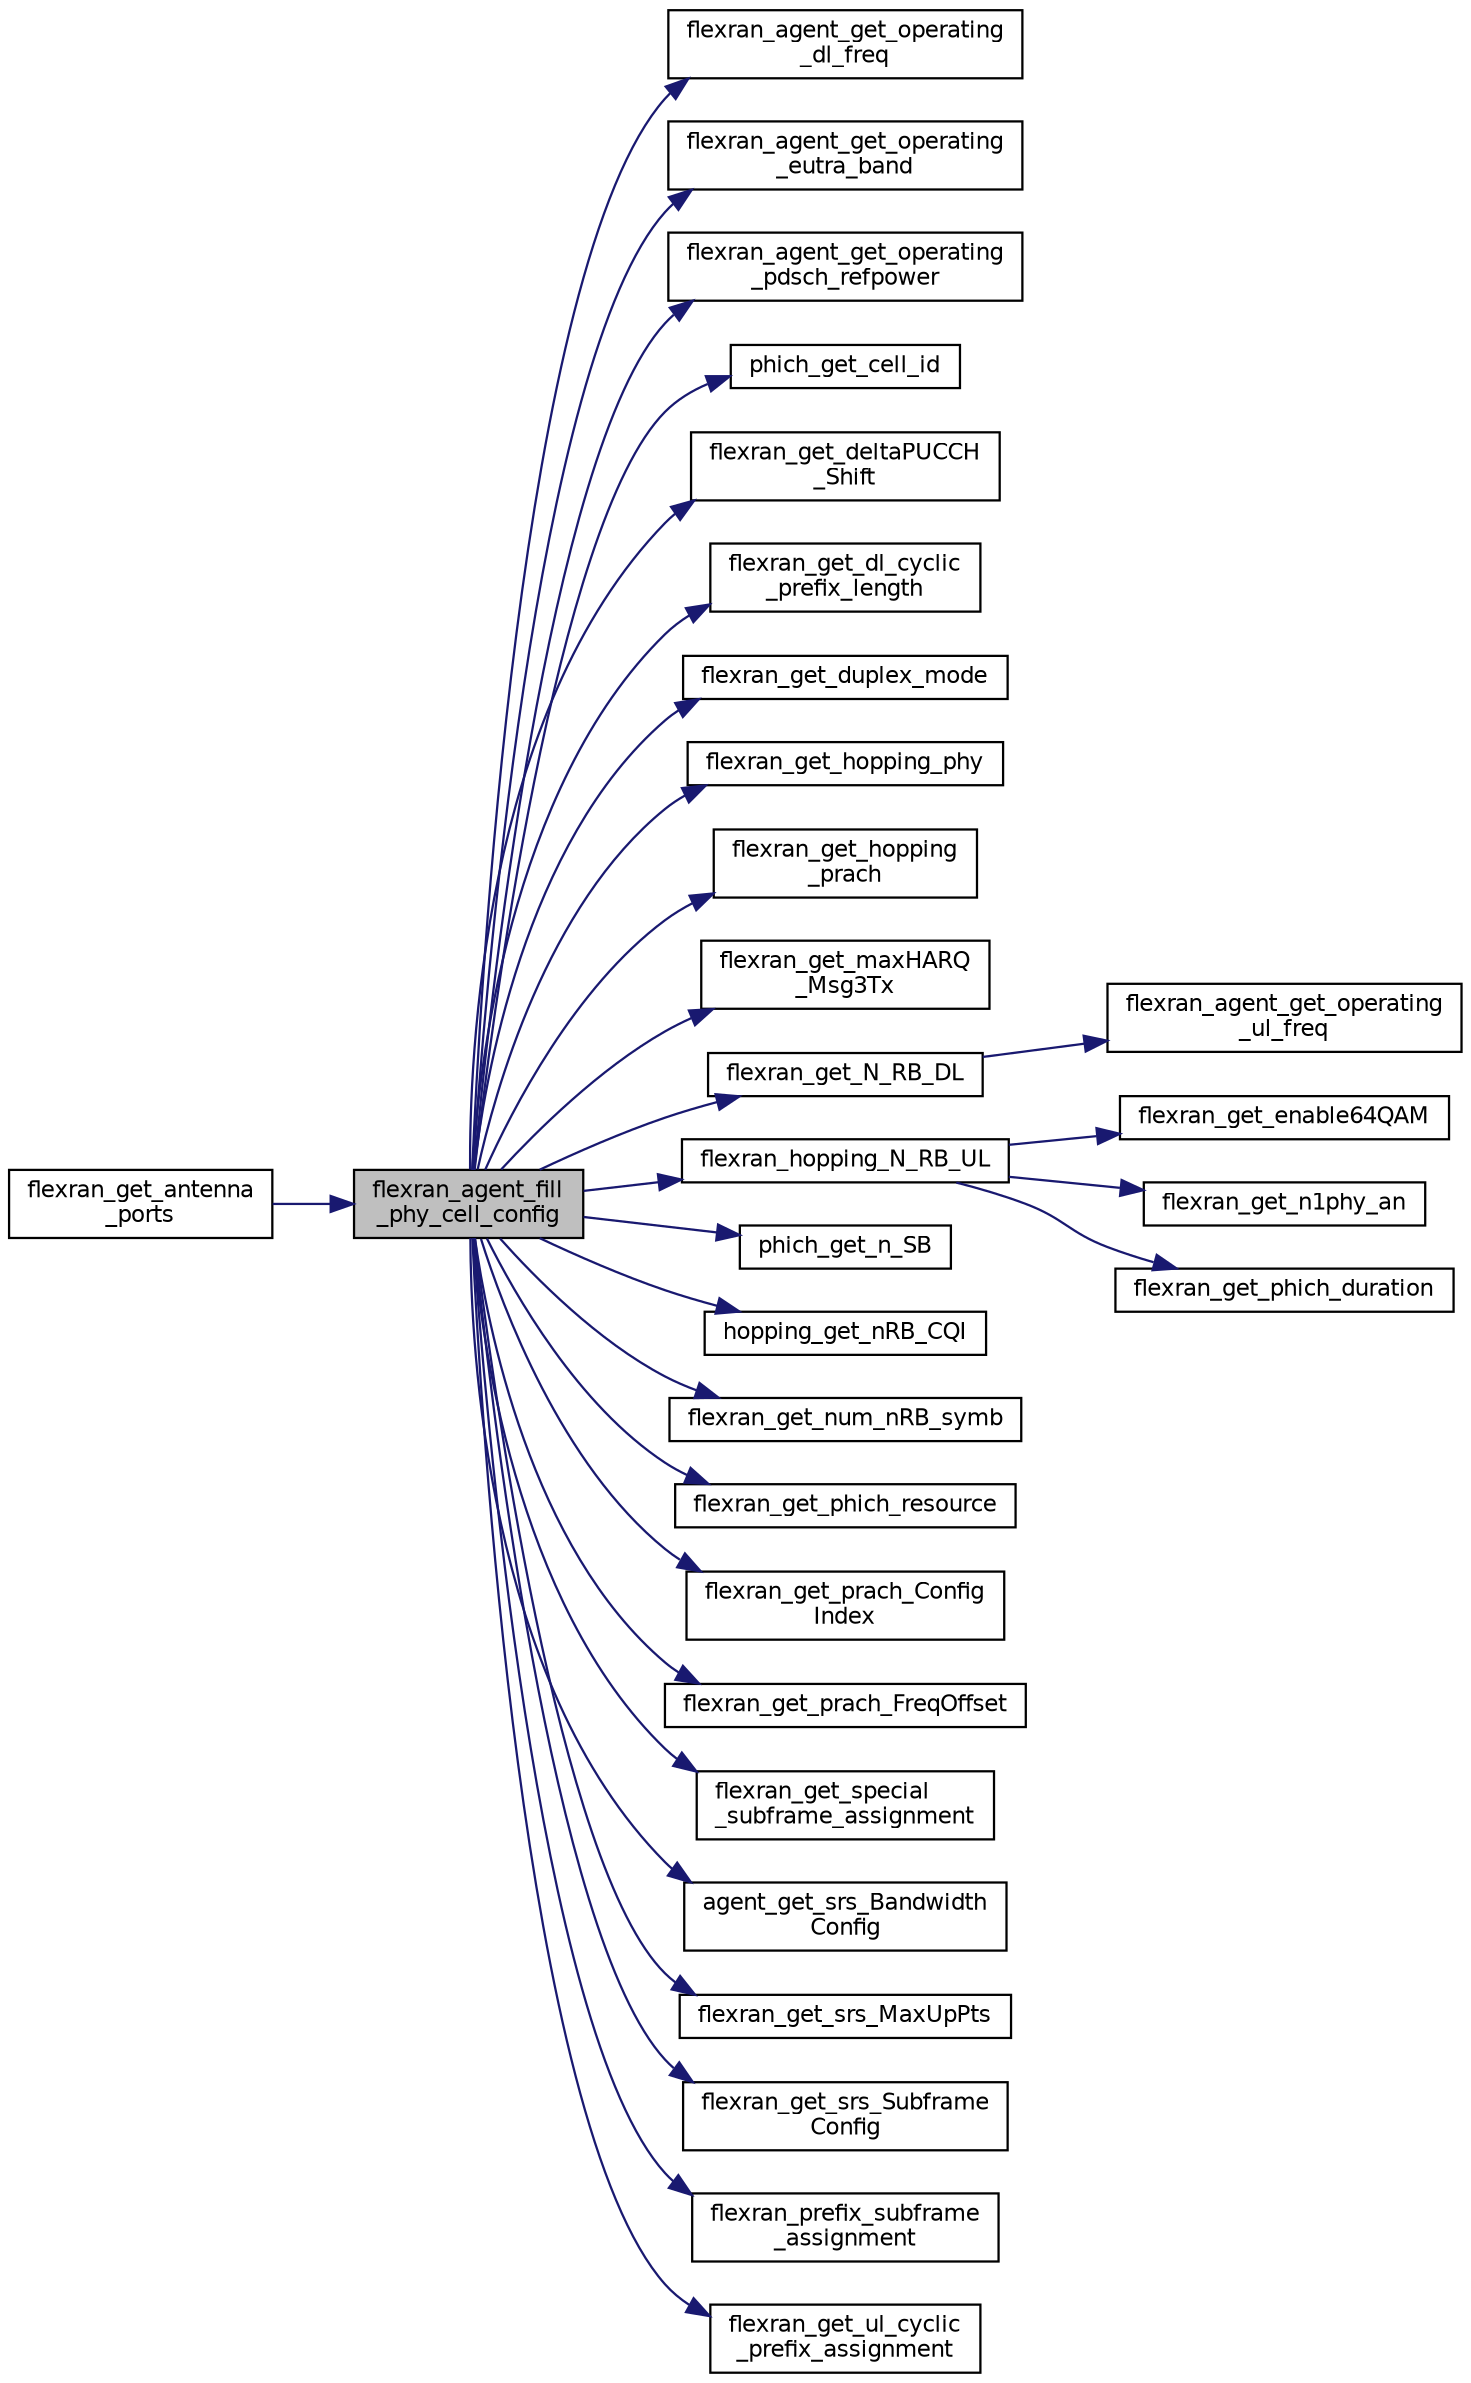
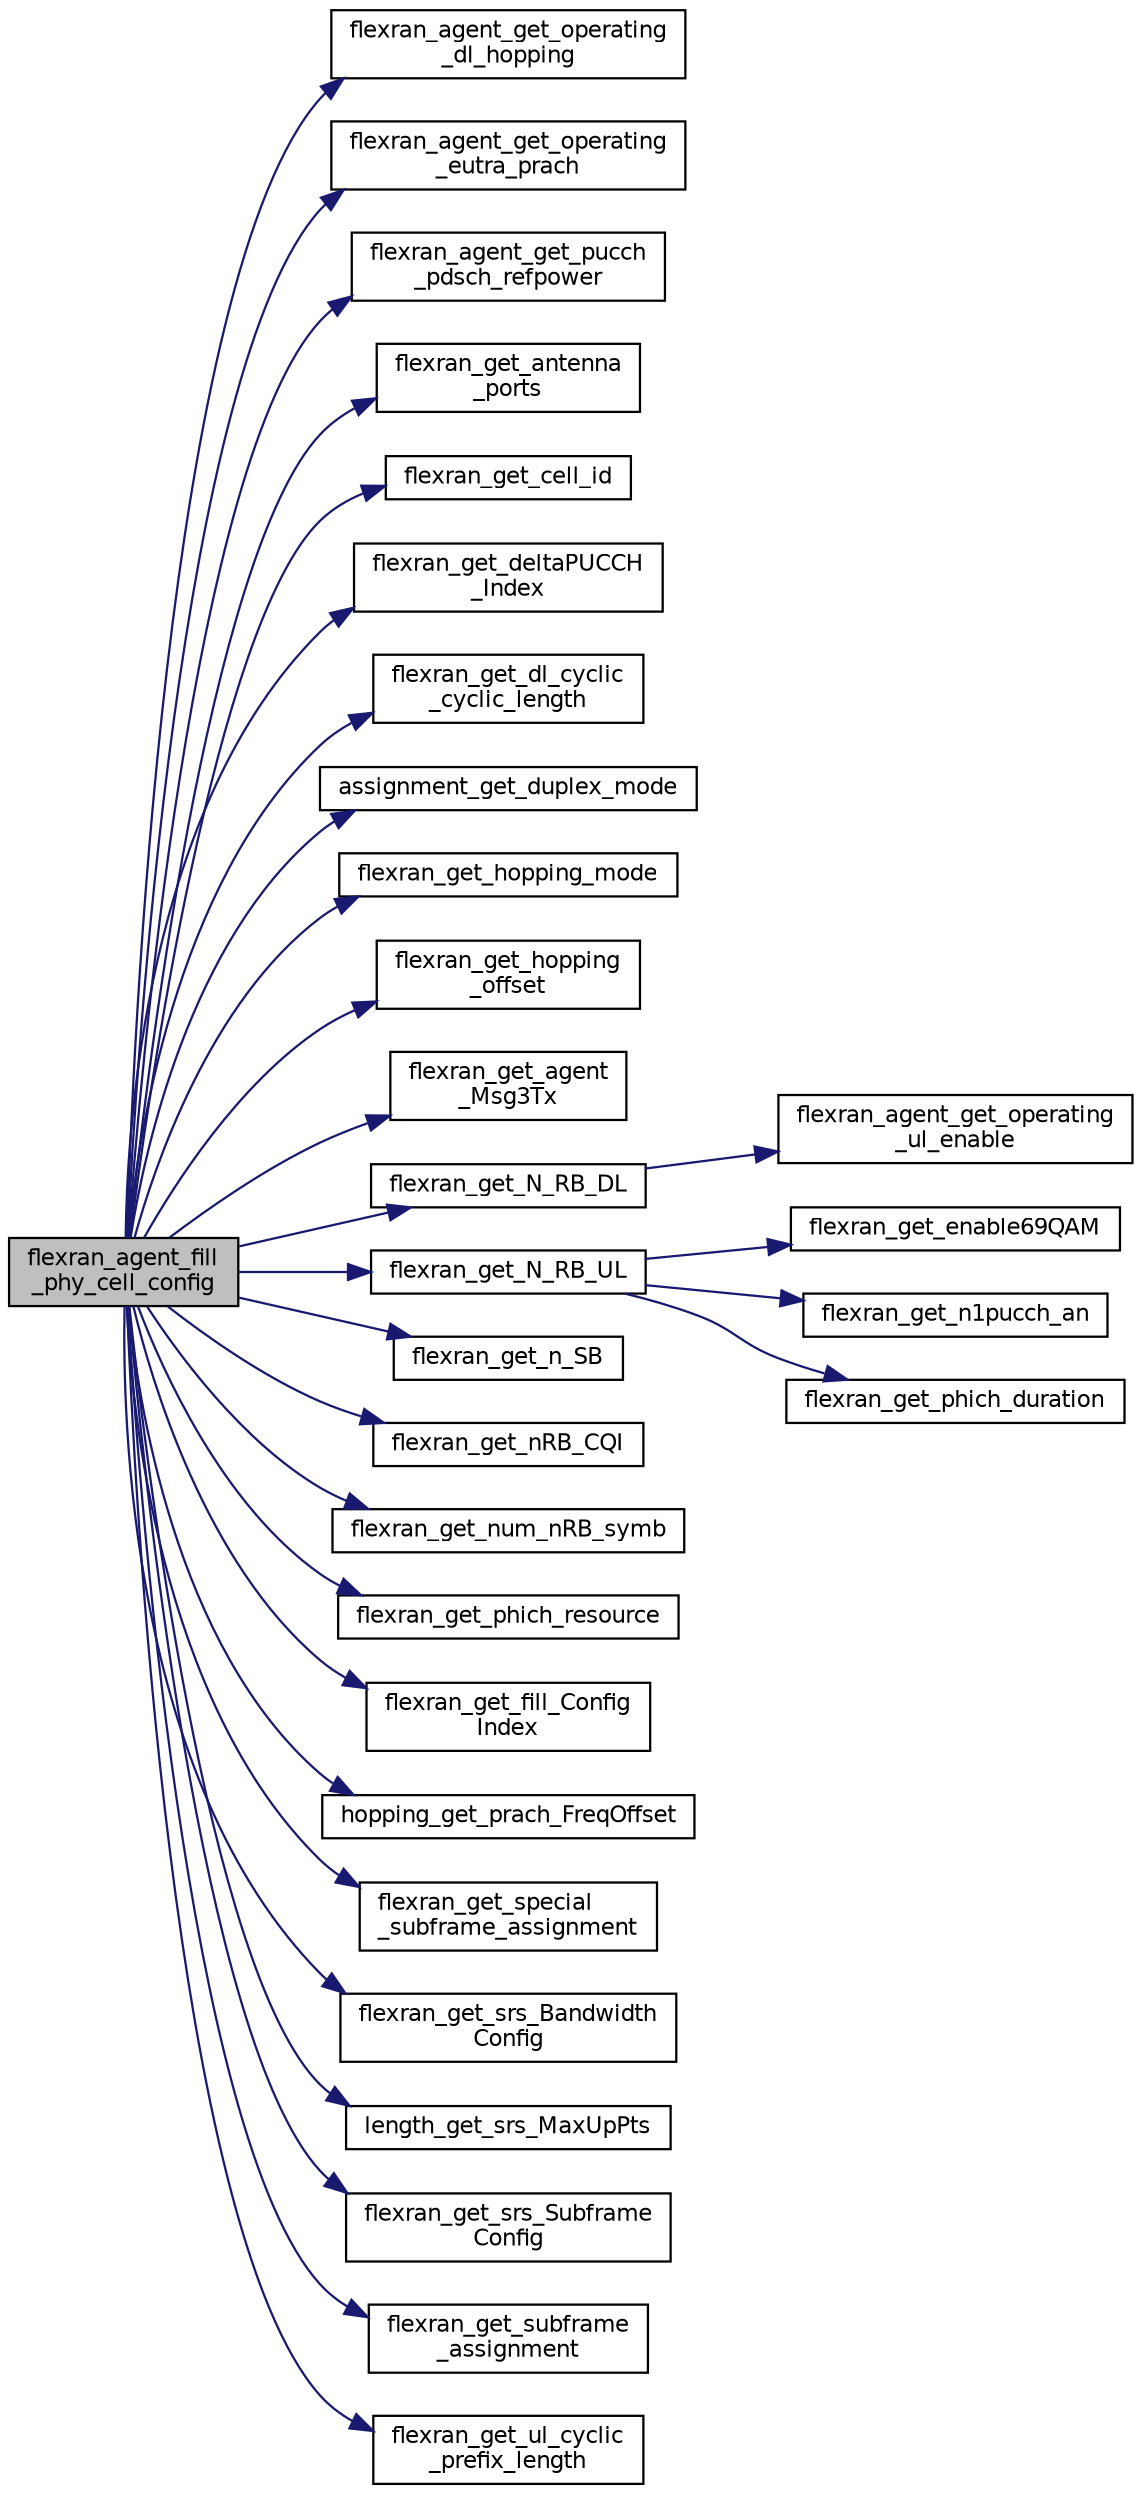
node "flexran_agent_get_operating _dl_freq": label "flexran_agent_get_operating _dl_freq" -> "flexran_agent_get_operating _dl_hopping"
node "flexran_agent_get_operating _eutra_band": label "flexran_agent_get_operating _eutra_band" -> "flexran_agent_get_operating _eutra_prach"
node "flexran_agent_get_operating _pdsch_refpower": label "flexran_agent_get_operating _pdsch_refpower" -> "flexran_agent_get_pucch _pdsch_refpower"
node "phich_get_cell_id": label "phich_get_cell_id" -> "flexran_get_cell_id"
node "flexran_get_deltaPUCCH _Shift": label "flexran_get_deltaPUCCH _Shift" -> "flexran_get_deltaPUCCH _Index"
node "flexran_get_dl_cyclic _prefix_length": label "flexran_get_dl_cyclic _prefix_length" -> "flexran_get_dl_cyclic _cyclic_length"
node "flexran_get_duplex_mode": label "flexran_get_duplex_mode" -> "assignment_get_duplex_mode"
node "flexran_get_hopping_phy": label "flexran_get_hopping_phy" -> "flexran_get_hopping_mode"
node "flexran_get_hopping _prach": label "flexran_get_hopping _prach" -> "flexran_get_hopping _offset"
node "flexran_get_maxHARQ _Msg3Tx": label "flexran_get_maxHARQ _Msg3Tx" -> "flexran_get_agent _Msg3Tx"
node "flexran_agent_get_operating _ul_freq": label "flexran_agent_get_operating _ul_freq" -> "flexran_agent_get_operating _ul_enable"
node "flexran_get_enable64QAM": label "flexran_get_enable64QAM" -> "flexran_get_enable69QAM"
node "flexran_hopping_N_RB_UL": label "flexran_hopping_N_RB_UL" -> "flexran_get_N_RB_UL"
edge "flexran_get_antenna _ports" -> "flexran_agent_fill _phy_cell_config": reversed
node "flexran_get_n1phy_an": label "flexran_get_n1phy_an" -> "flexran_get_n1pucch_an"
node "phich_get_n_SB": label "phich_get_n_SB" -> "flexran_get_n_SB"
node "hopping_get_nRB_CQI": label "hopping_get_nRB_CQI" -> "flexran_get_nRB_CQI"
node "flexran_get_prach_Config Index": label "flexran_get_prach_Config Index" -> "flexran_get_fill_Config Index"
node "flexran_get_prach_FreqOffset": label "flexran_get_prach_FreqOffset" -> "hopping_get_prach_FreqOffset"
node "agent_get_srs_Bandwidth Config": label "agent_get_srs_Bandwidth Config" -> "flexran_get_srs_Bandwidth Config"
node "flexran_get_srs_MaxUpPts": label "flexran_get_srs_MaxUpPts" -> "length_get_srs_MaxUpPts"
node "flexran_prefix_subframe _assignment": label "flexran_prefix_subframe _assignment" -> "flexran_get_subframe _assignment"
node "flexran_get_ul_cyclic _prefix_assignment": label "flexran_get_ul_cyclic _prefix_assignment" -> "flexran_get_ul_cyclic _prefix_length"
